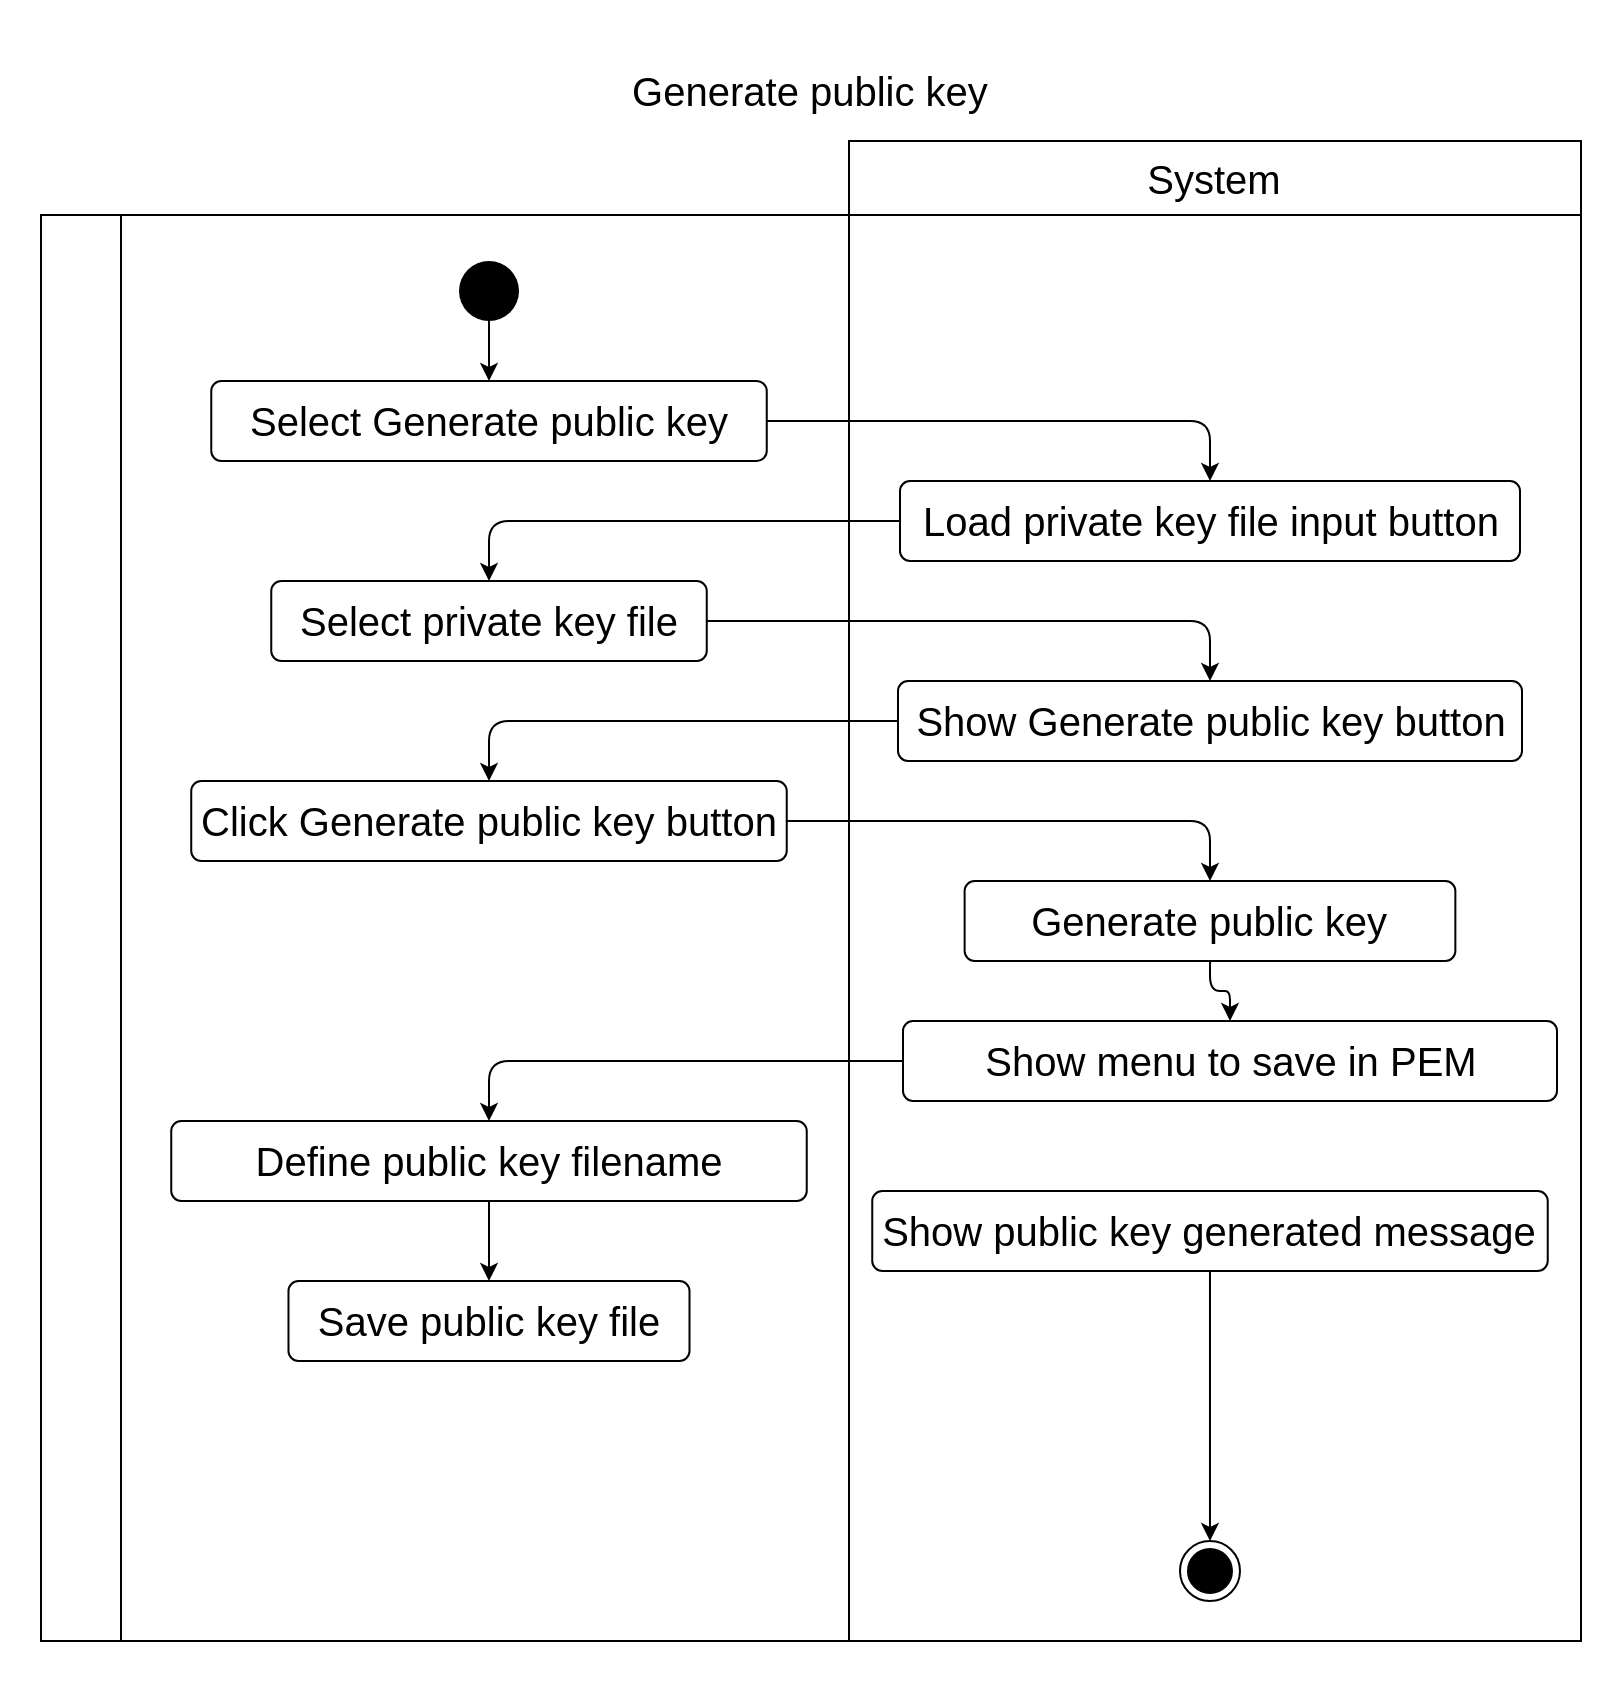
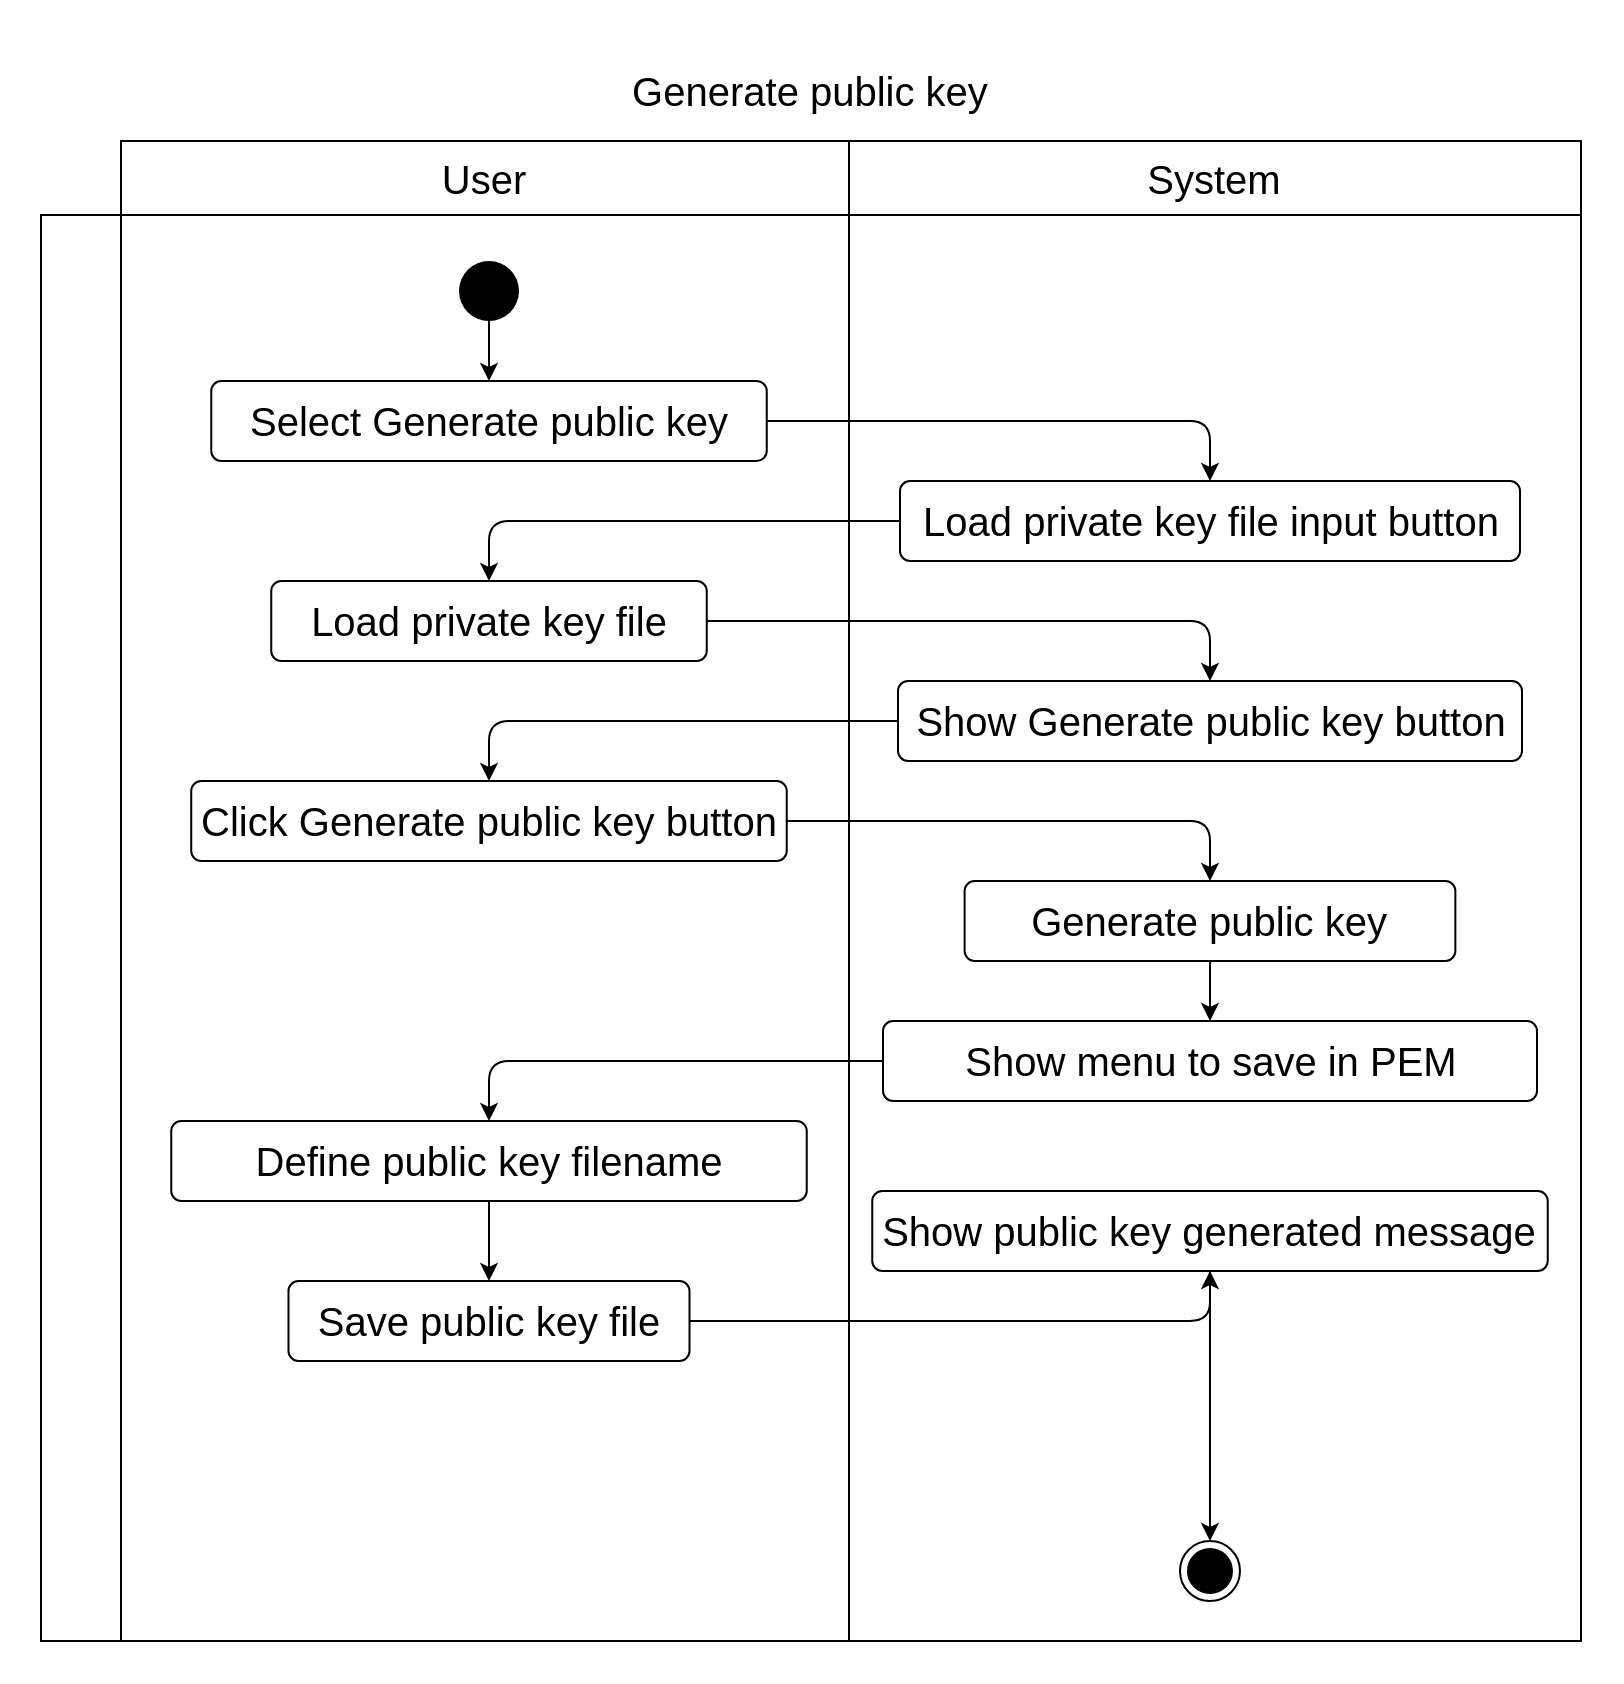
node "User": added
node "Select private key file": label "Select private key file" -> "Load private key file"
node "Show menu to save in PEM": moved (1230, 1061) -> (1210, 1061)
edge "Save public key file" -> "Show public key generated message": added
